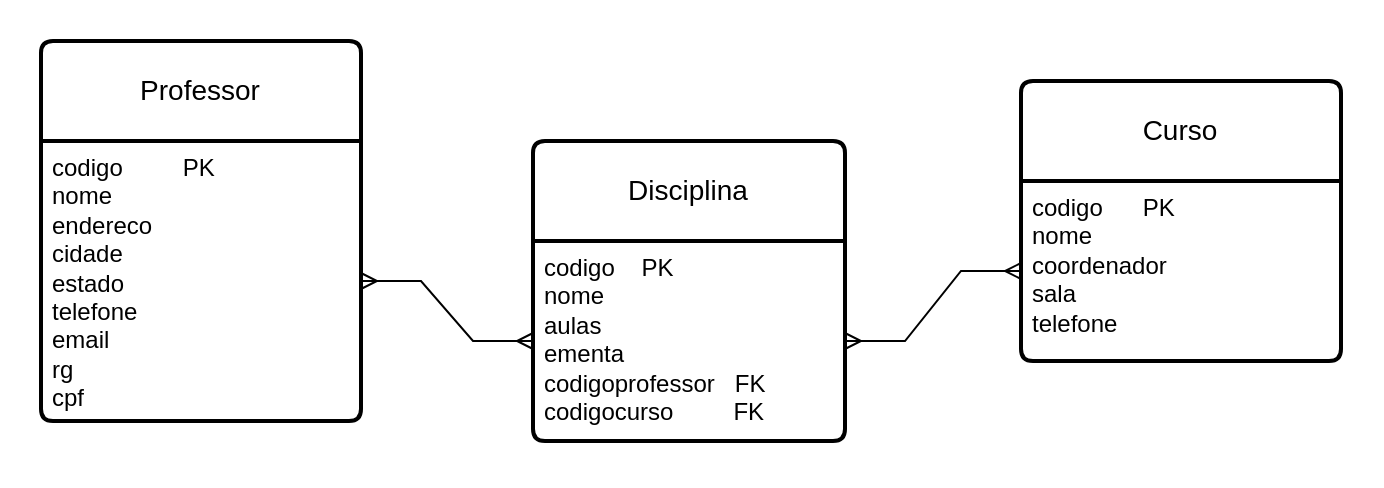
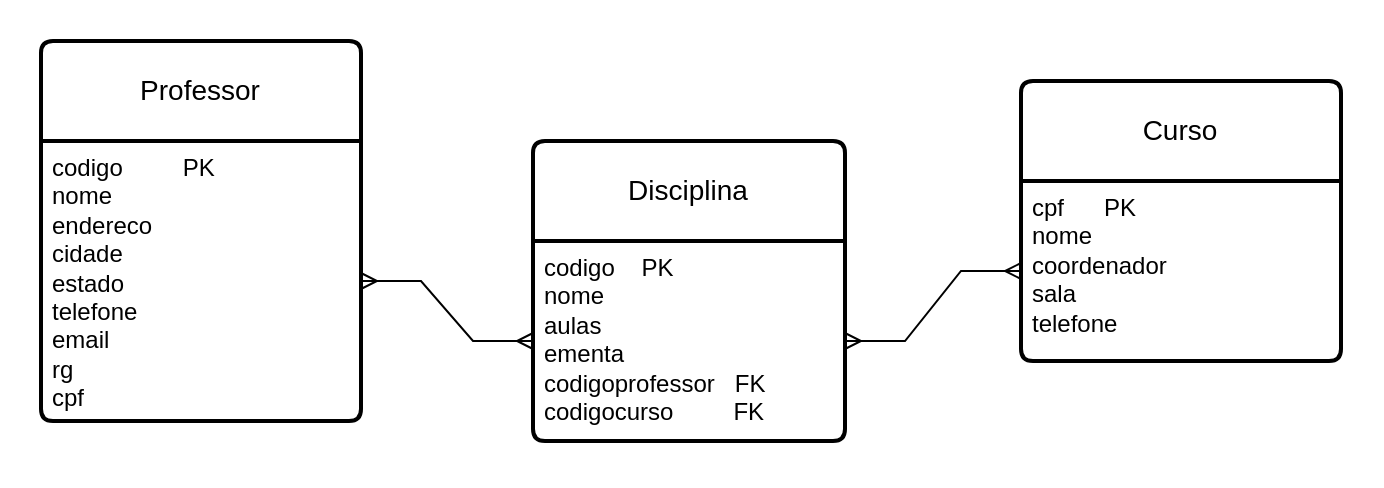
node "codigo PK nome coordenador sala telefone": label "codigo PK nome coordenador sala telefone" -> "cpf PK nome coordenador sala telefone"
